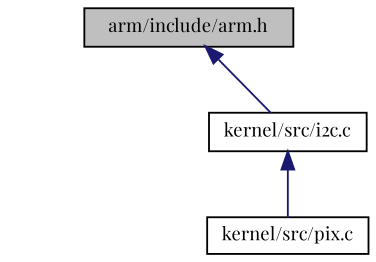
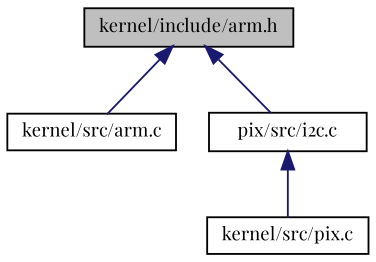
node "arm/include/arm.h": label "arm/include/arm.h" -> "kernel/include/arm.h"
node "kernel/src/arm.c": added
node "kernel/src/i2c.c": label "kernel/src/i2c.c" -> "pix/src/i2c.c"
